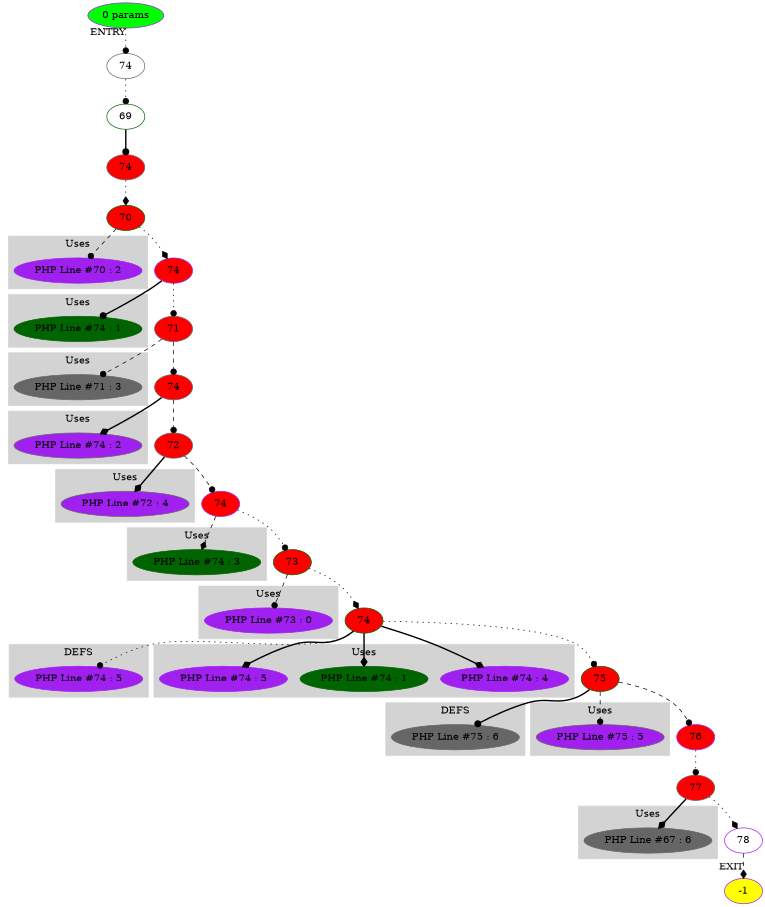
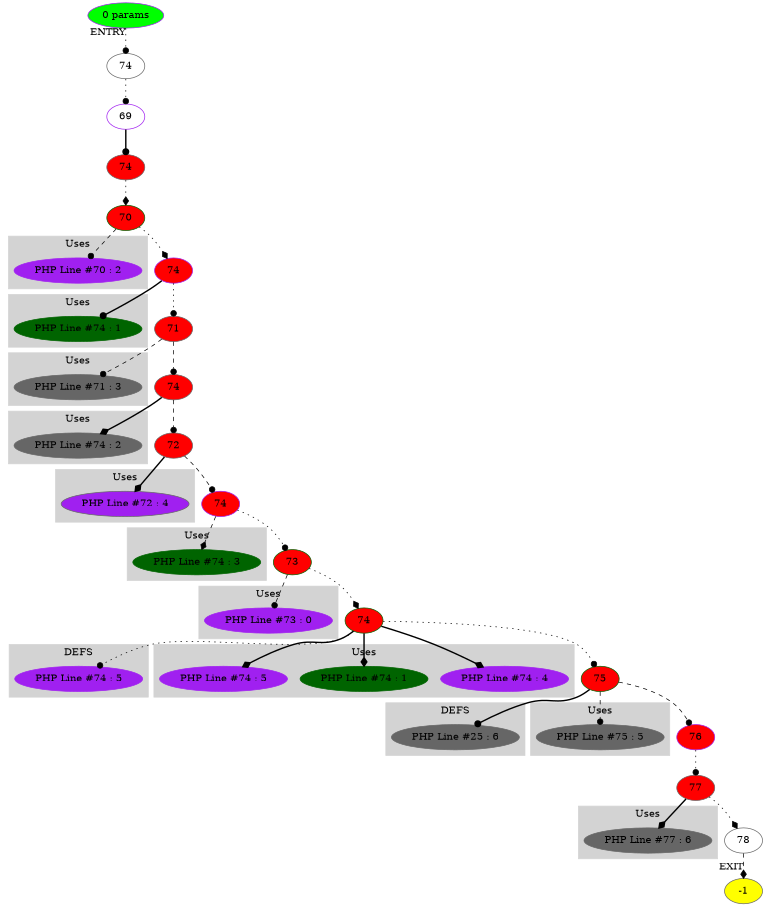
node "69": color darkgreen -> purple
node "PHP Line #74 : 2": fillcolor purple -> gray40
node "PHP Line #75 : 6": label "PHP Line #75 : 6" -> "PHP Line #25 : 6"
node "PHP Line #75 : 5": fillcolor purple -> gray40
node "PHP Line #67 : 6": label "PHP Line #67 : 6" -> "PHP Line #77 : 6"
node "78": color purple -> gray40
node "-1": color purple -> gray40
